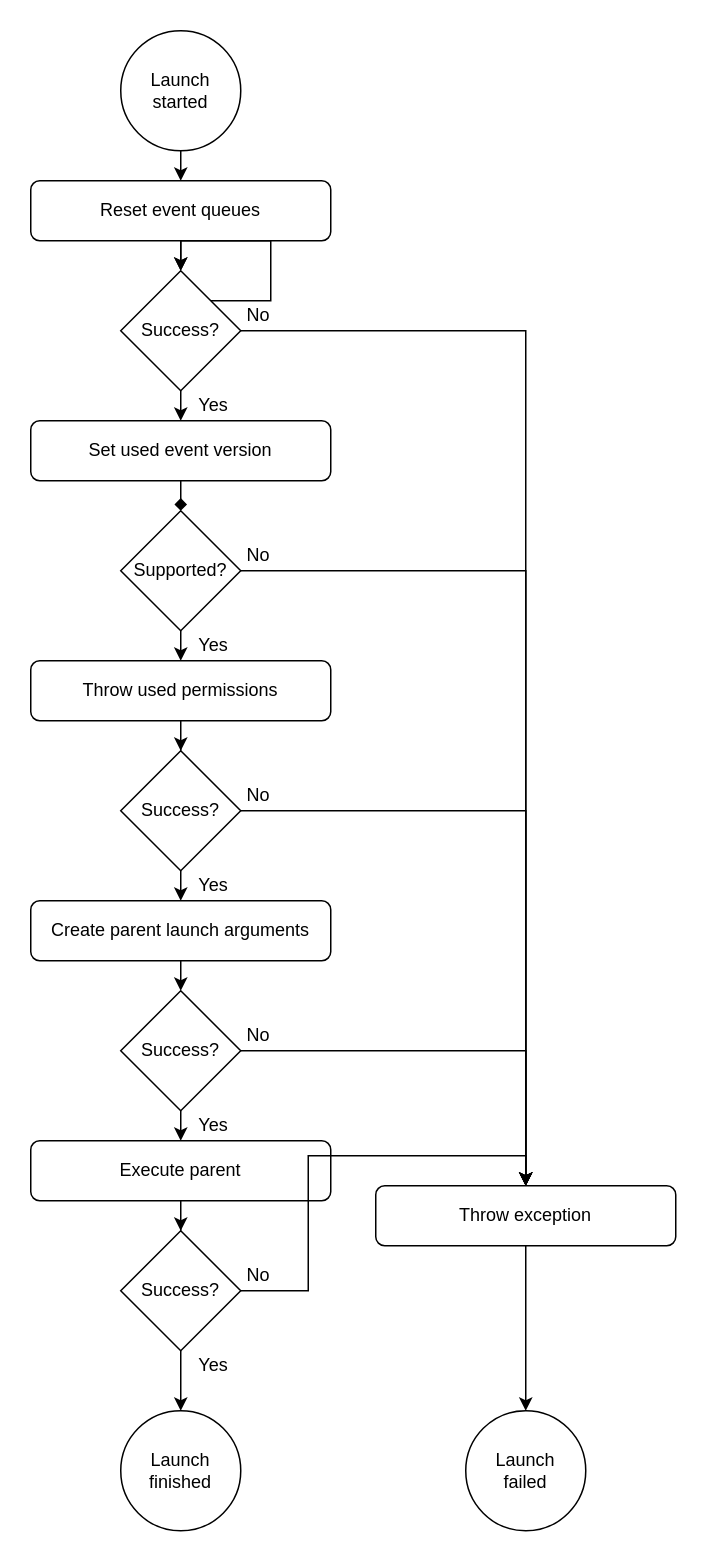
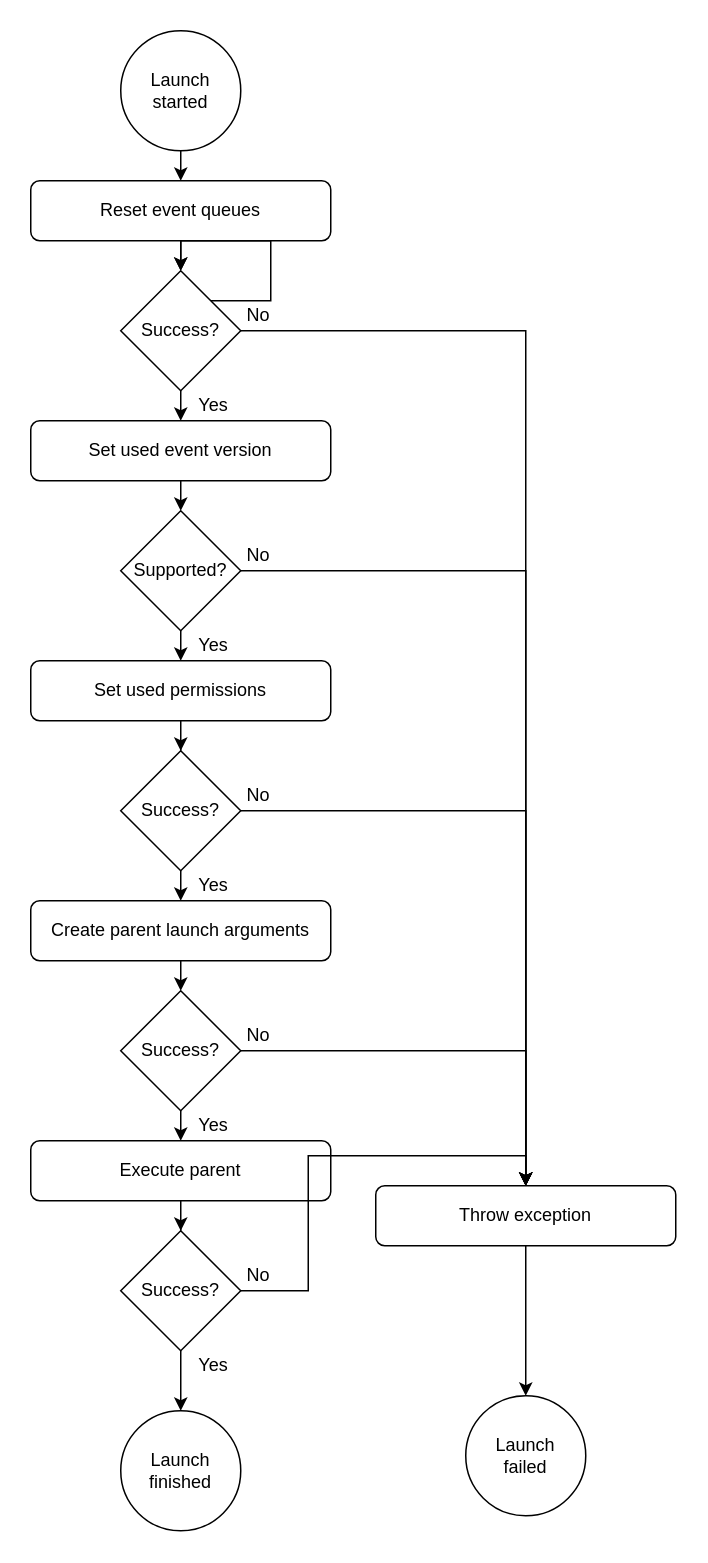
edge "Set used event version" -> "Supported?": arrowhead diamond -> classic
node "Throw used permissions": label "Throw used permissions" -> "Set used permissions"
node "Launch failed": moved (526, 1471) -> (526, 1456)
